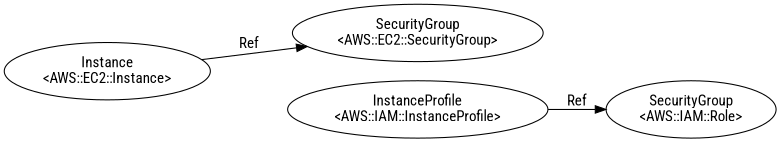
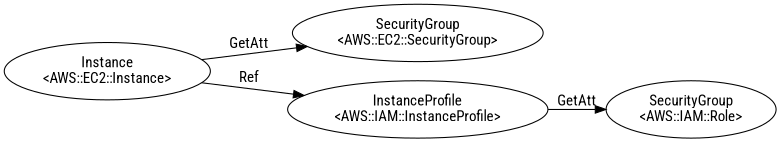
edge "Instance <AWS::EC2::Instance>" -> "SecurityGroup <AWS::EC2::SecurityGroup>": label "Ref" -> "GetAtt"
edge "Instance <AWS::EC2::Instance>" -> "InstanceProfile <AWS::IAM::InstanceProfile>": added, label "Ref"
edge "InstanceProfile <AWS::IAM::InstanceProfile>" -> "SecurityGroup <AWS::IAM::Role>": label "Ref" -> "GetAtt"
